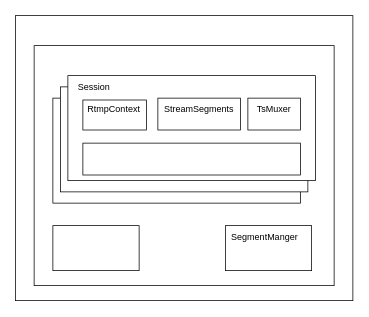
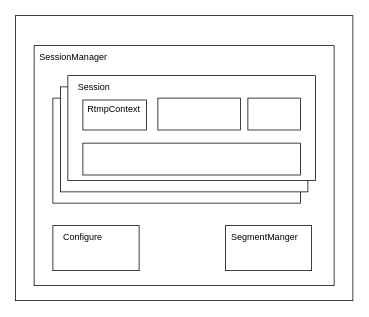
node "SessionManager": added
node "StreamSegments": removed
node "TsMuxer": removed
node "Configure": added
